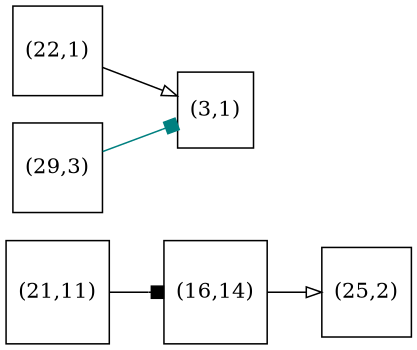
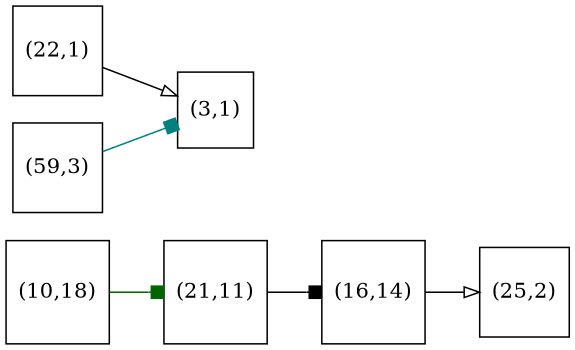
node "(29,3)": label "(29,3)" -> "(59,3)"
node "(10,18)": added
